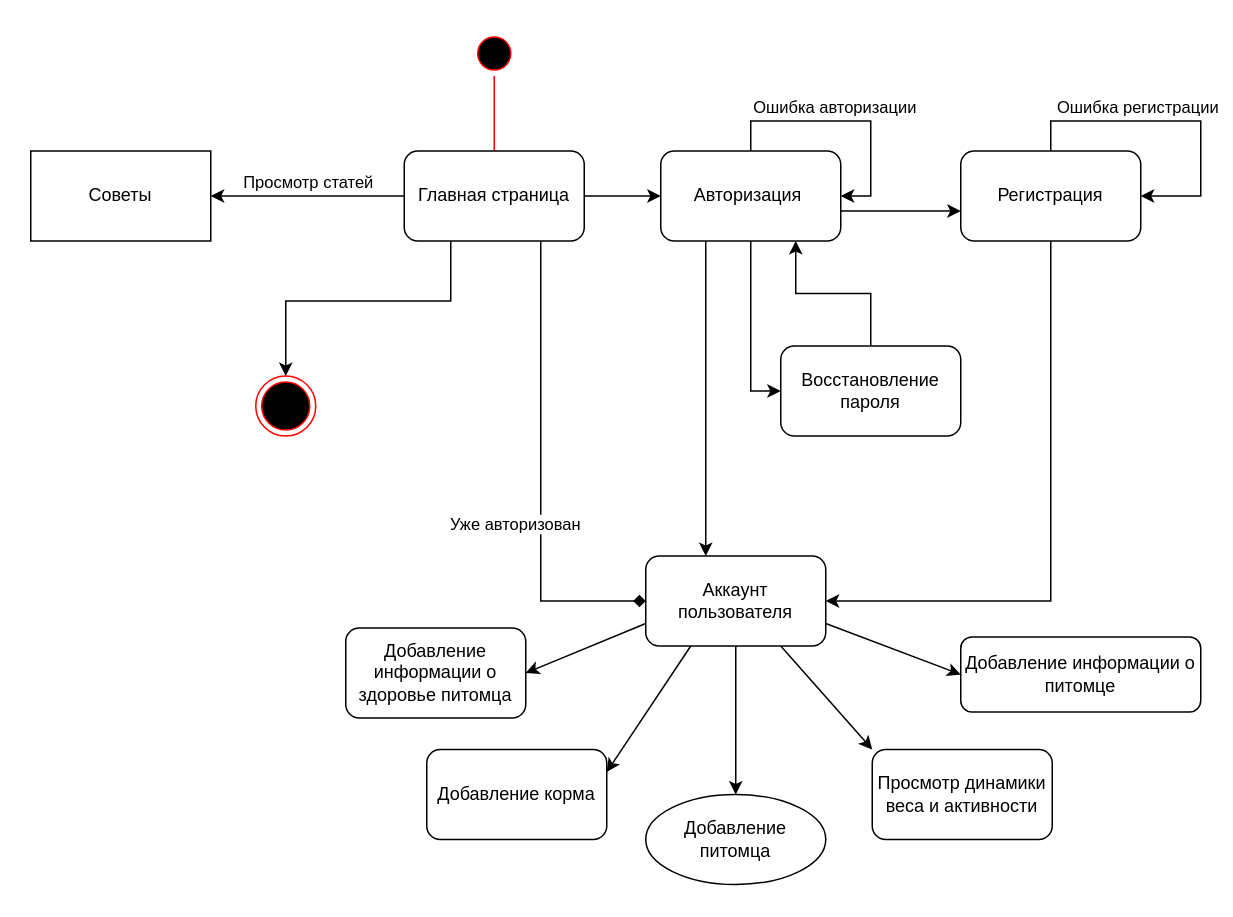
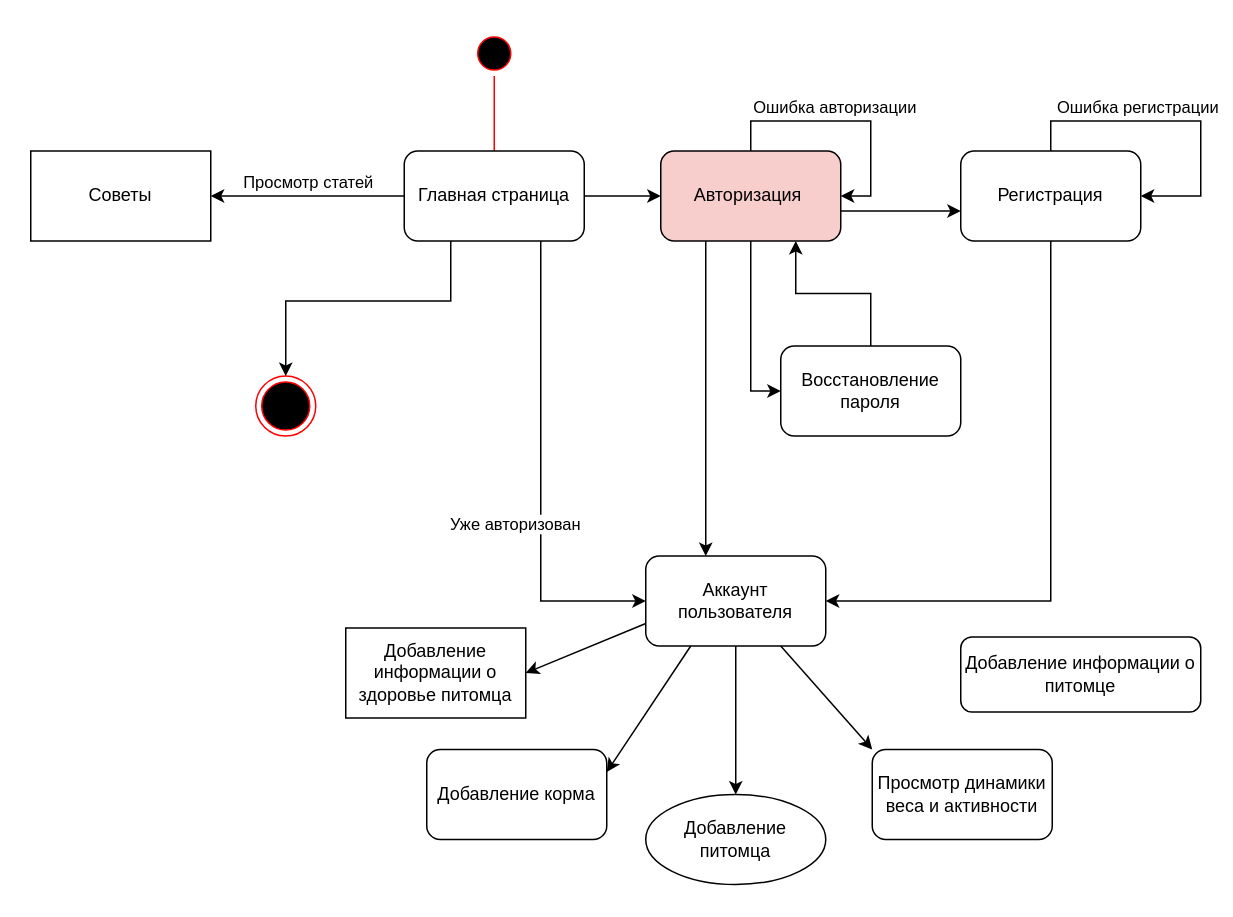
node "Авторизация": fillcolor #ffffff -> #f8cecc
edge "Главная страница" -> "Аккаунт пользователя": arrowhead diamond -> classic
edge "Аккаунт пользователя" -> "Добавление информации о питомце": removed
node "Добавление информации о здоровье питомца": shape rounded rectangle -> rectangle
